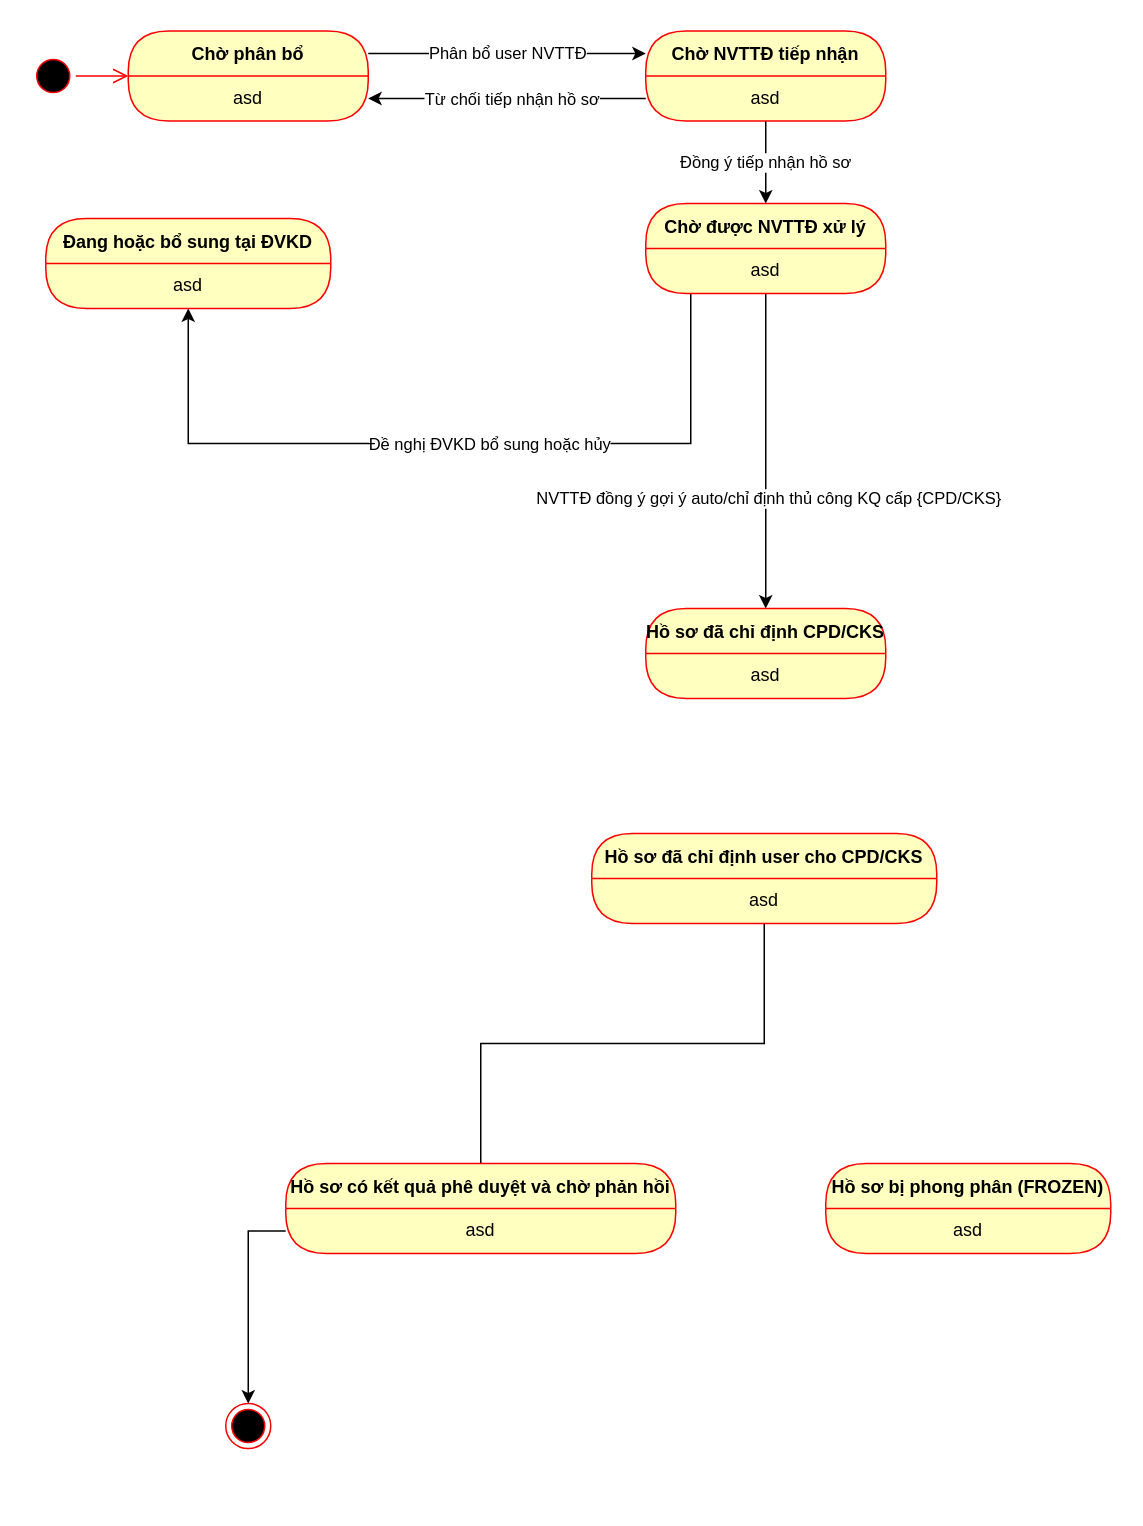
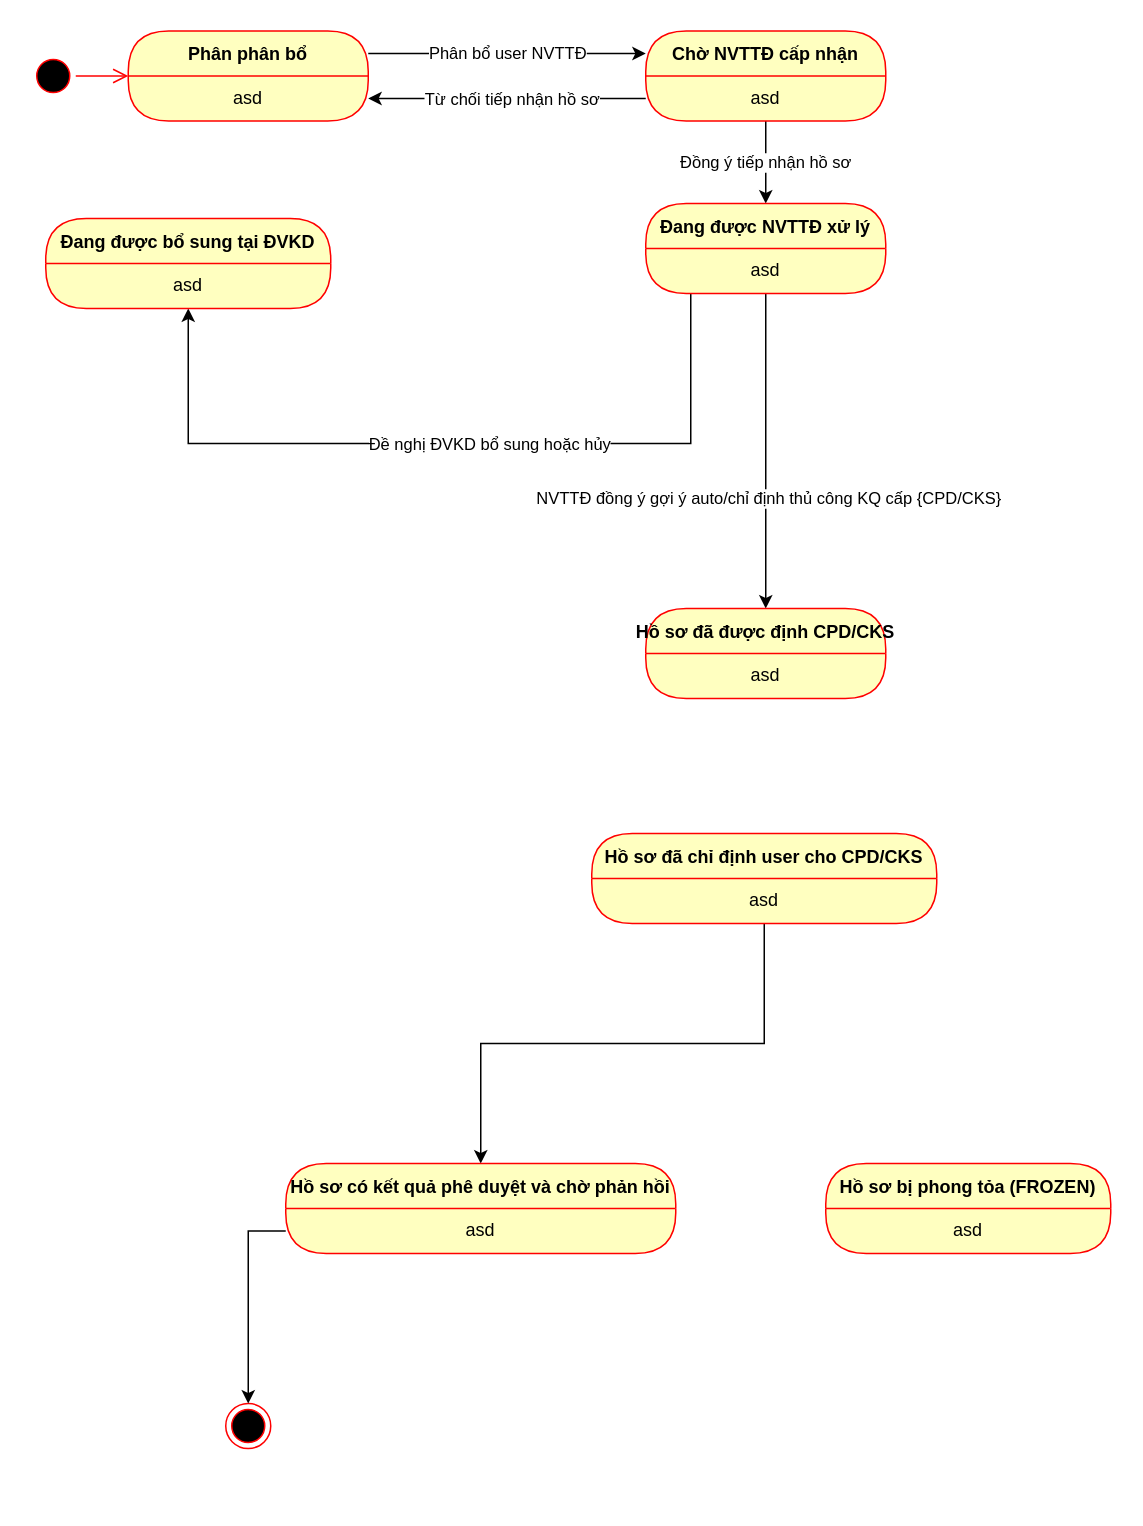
node "Chờ phân bổ": label "Chờ phân bổ" -> "Phân phân bổ"
node "Chờ NVTTĐ tiếp nhận": label "Chờ NVTTĐ tiếp nhận" -> "Chờ NVTTĐ cấp nhận"
node "Chờ được NVTTĐ xử lý": label "Chờ được NVTTĐ xử lý" -> "Đang được NVTTĐ xử lý"
node "Đang hoặc bổ sung tại ĐVKD": label "Đang hoặc bổ sung tại ĐVKD" -> "Đang được bổ sung tại ĐVKD"
node "Hồ sơ đã chỉ định CPD/CKS": label "Hồ sơ đã chỉ định CPD/CKS" -> "Hồ sơ đã được định CPD/CKS"
edge "Hồ sơ đã chỉ định user cho CPD/CKS" -- "Hồ sơ có kết quả phê duyệt và chờ phản hồi": arrowhead none -> classic
node "Hồ sơ bị phong phân (FROZEN)": label "Hồ sơ bị phong phân (FROZEN)" -> "Hồ sơ bị phong tỏa (FROZEN)"
